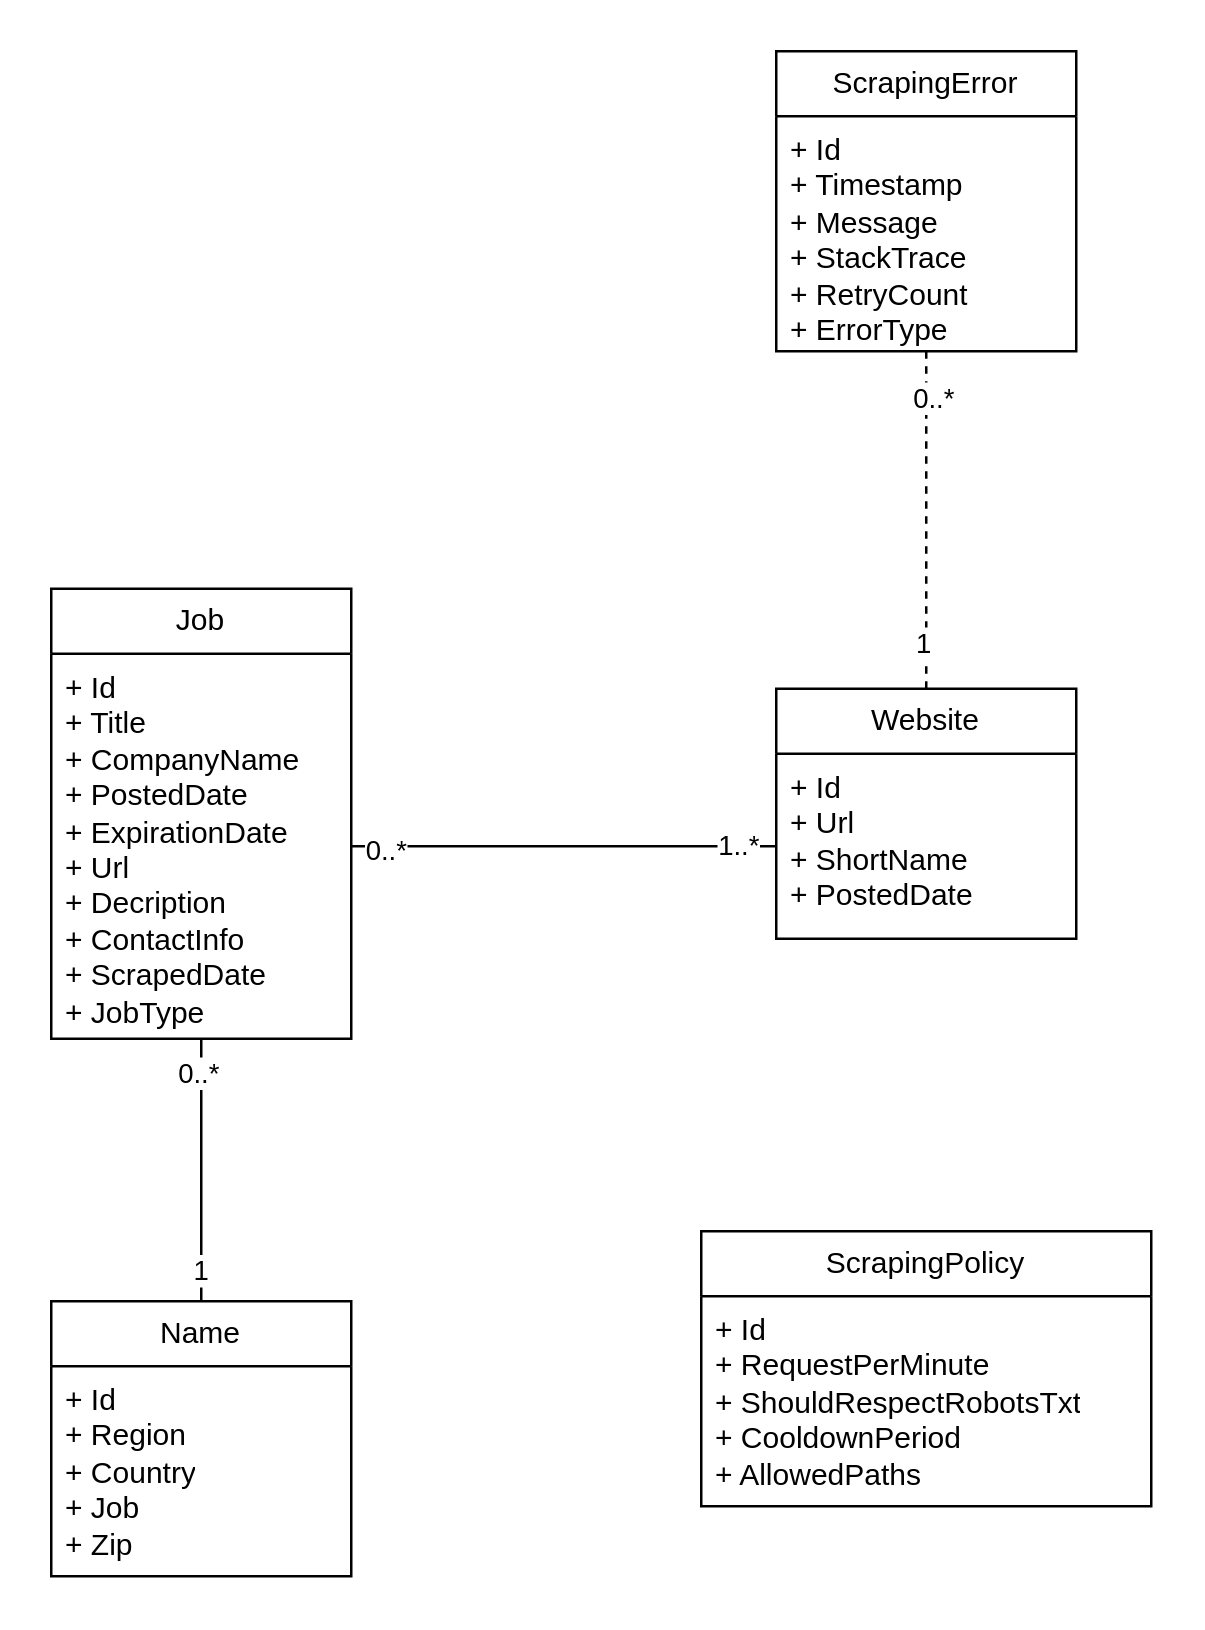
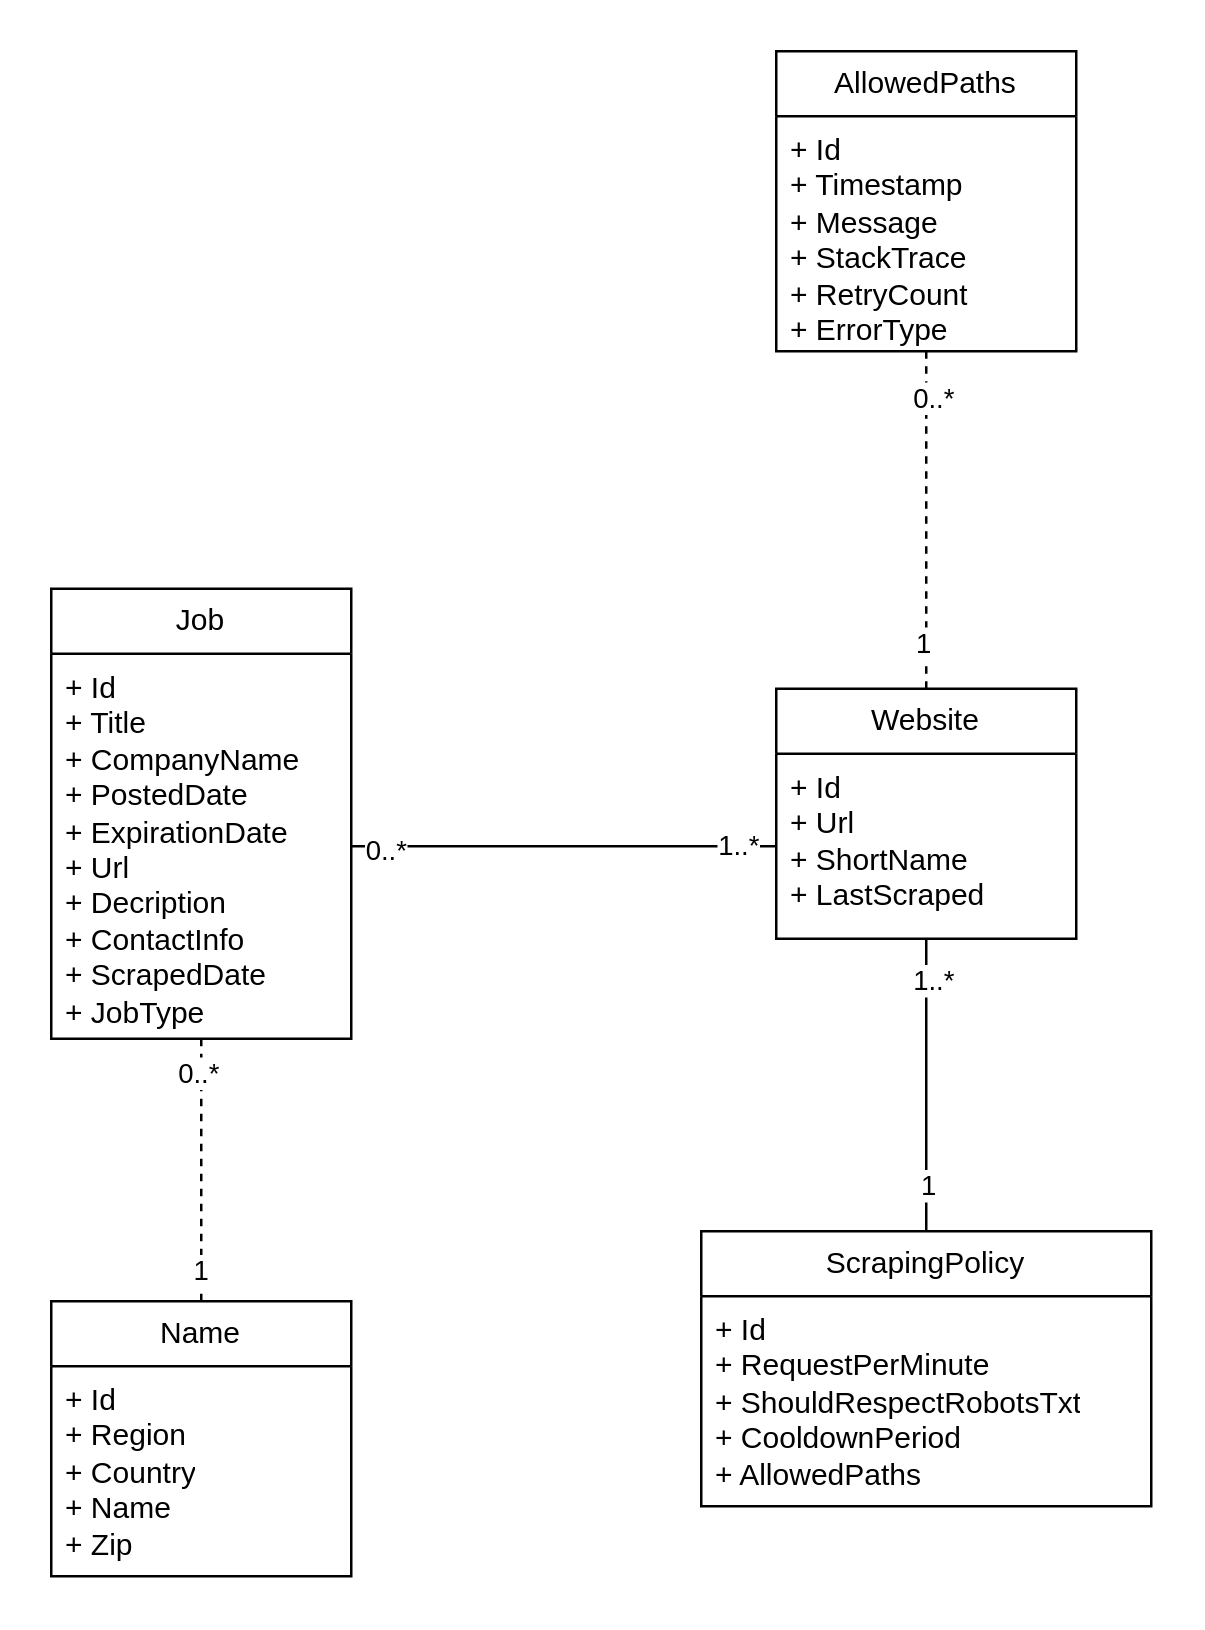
node "ScrapingError": label "ScrapingError" -> "AllowedPaths"
node "+ Id + Url + ShortName + PostedDate": label "+ Id + Url + ShortName + PostedDate" -> "+ Id + Url + ShortName + LastScraped"
edge "Website" -- "ScrapingPolicy": added, labels "1..*", "1"
edge "Job" -- "Name": style solid -> dashed
node "+ Id + Region + Country + Job + Zip": label "+ Id + Region + Country + Job + Zip" -> "+ Id + Region + Country + Name + Zip"
